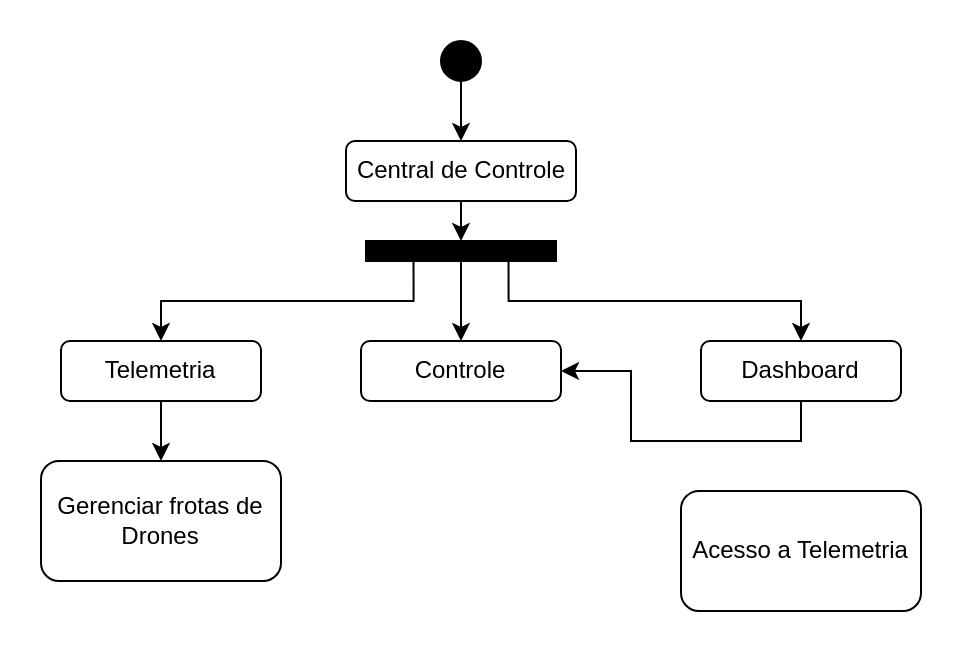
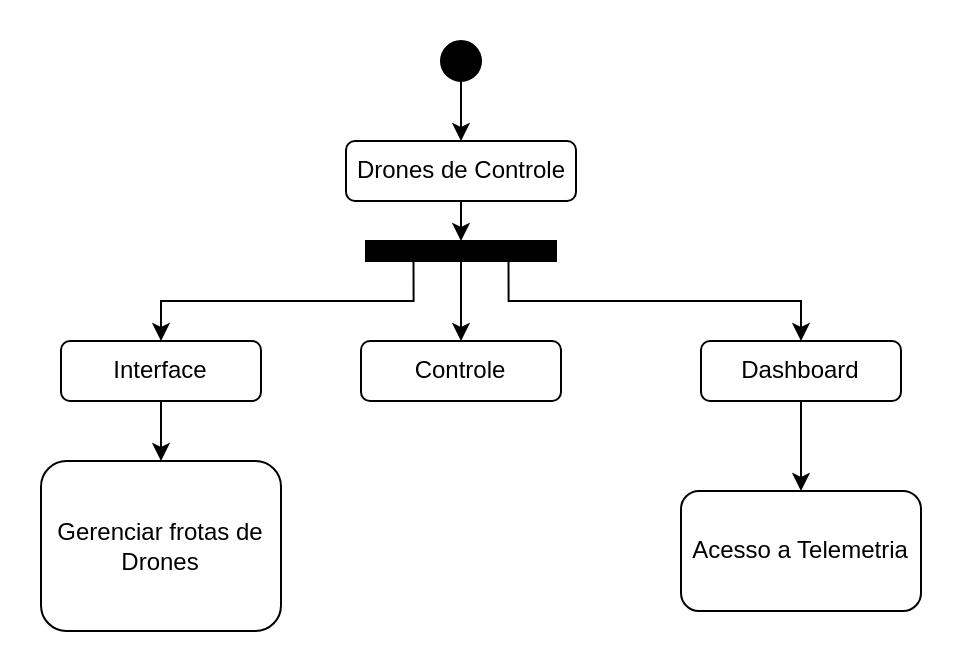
node "Central de Controle": label "Central de Controle" -> "Drones de Controle"
node "Telemetria": label "Telemetria" -> "Interface"
edge "Dashboard" -> "Controle": now "Dashboard" -> "Acesso a Telemetria"
node "Gerenciar frotas de Drones": size 240x120 -> 240x170
